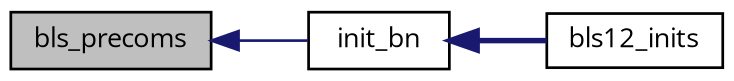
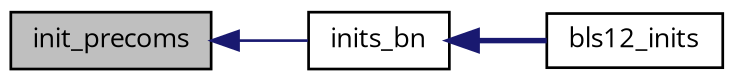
node "bls_precoms": label "bls_precoms" -> "init_precoms"
node "init_bn": label "init_bn" -> "inits_bn"
